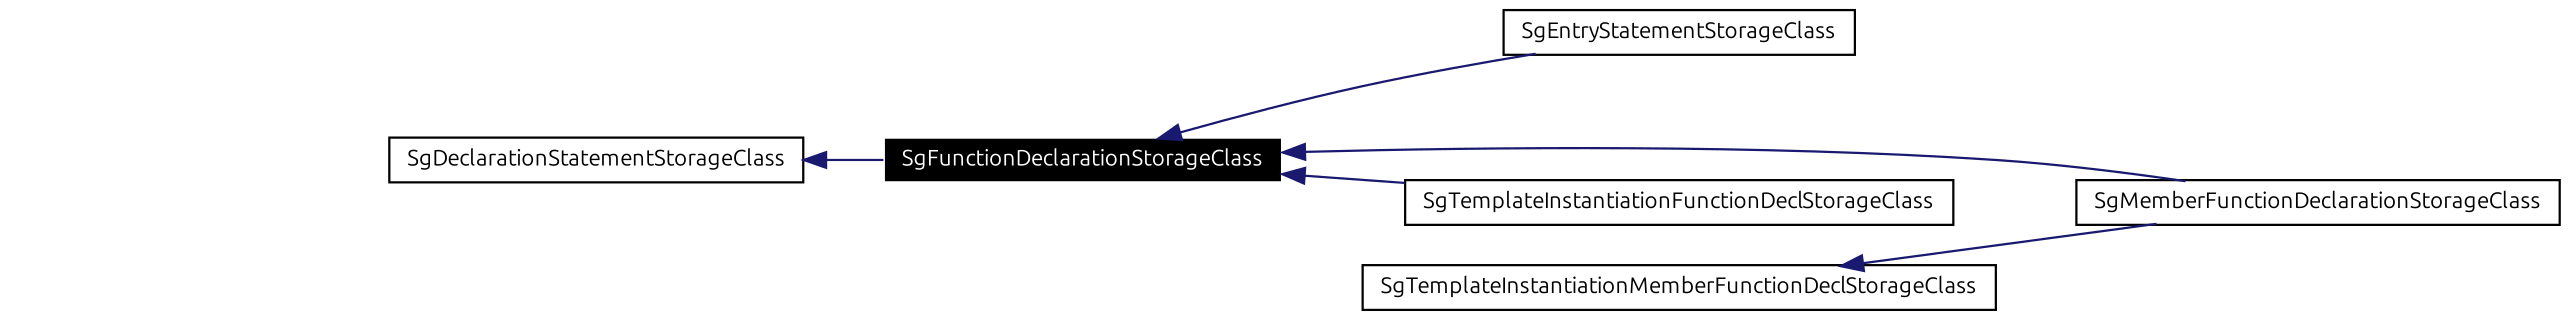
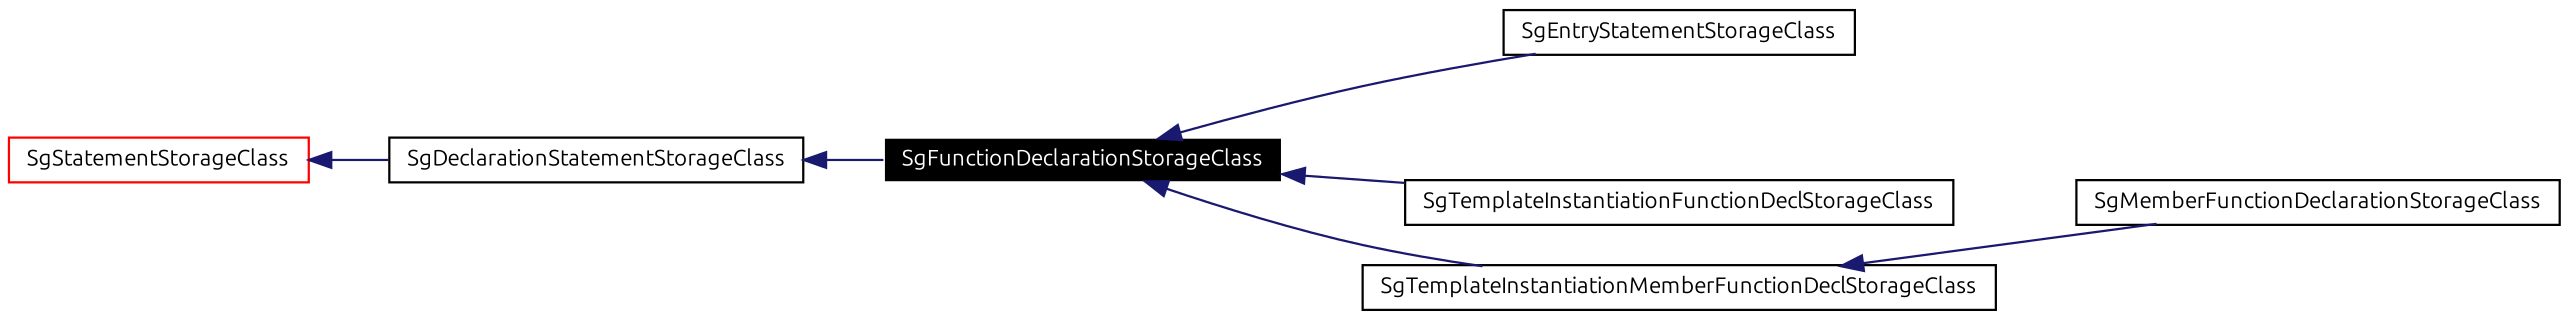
edge "SgMemberFunctionDeclarationStorageClass" -> "SgFunctionDeclarationStorageClass": now "SgTemplateInstantiationMemberFunctionDeclStorageClass" -> "SgFunctionDeclarationStorageClass"
node "SgStatementStorageClass": added
